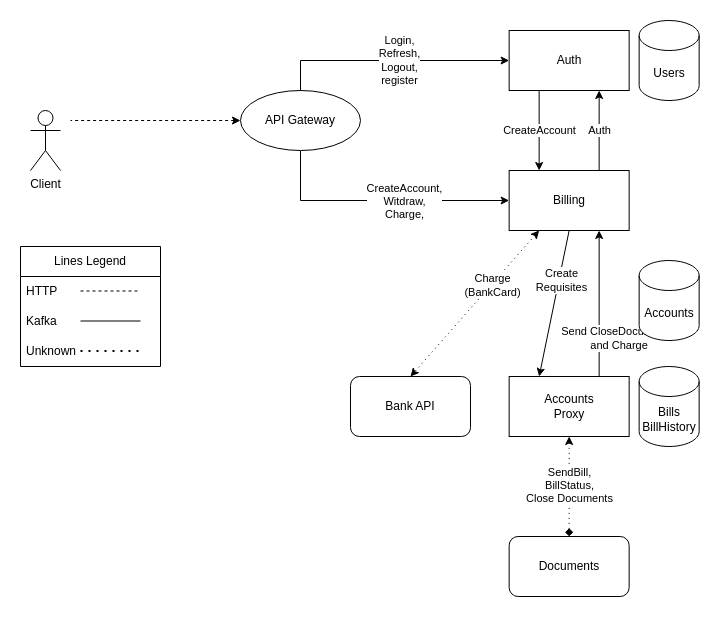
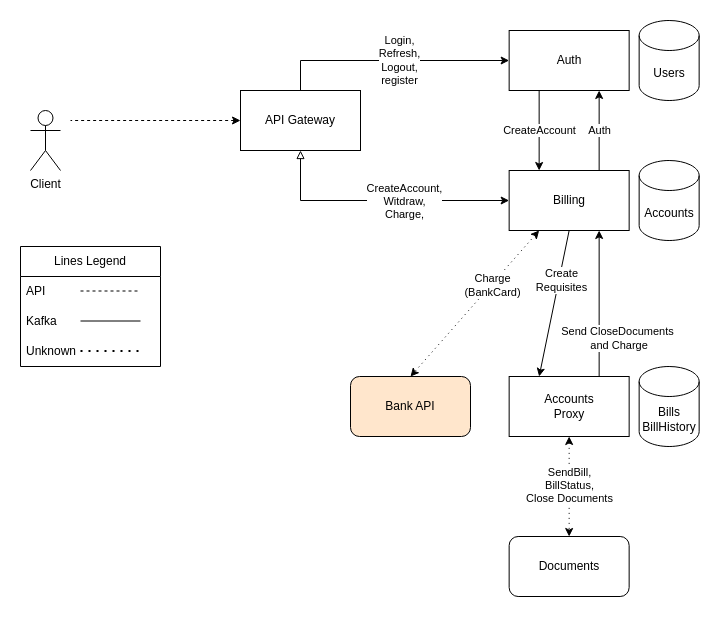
node "API Gateway": shape ellipse -> rectangle
edge "API Gateway" -> "Billing": arrowhead none -> block
node "HTTP": label "HTTP" -> "API"
node "Accounts": moved (669, 301) -> (669, 201)
node "Bank API": fillcolor #ffffff -> #ffe6cc
edge "Accounts Proxy" -- "Documents": arrowhead diamond -> classic
